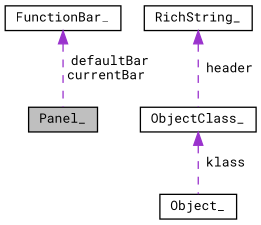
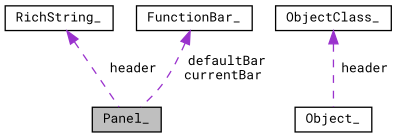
edge "ObjectClass_" -> "RichString_": now "Panel_" -> "RichString_"
edge "Object_" -> "ObjectClass_": label " klass" -> " header"
